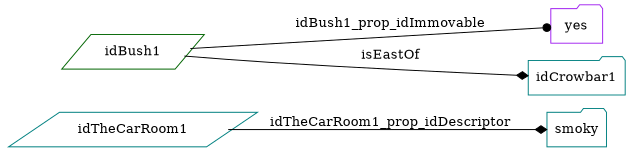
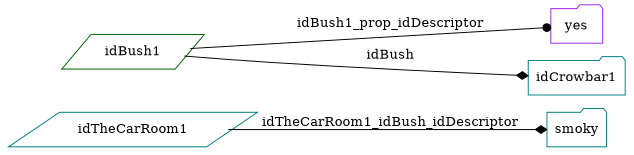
edge "idBush1" -> "yes": label "idBush1_prop_idImmovable" -> "idBush1_prop_idDescriptor"
edge "idBush1" -> "idCrowbar1": label "isEastOf" -> "idBush"
edge "idTheCarRoom1" -> "smoky": label "idTheCarRoom1_prop_idDescriptor" -> "idTheCarRoom1_idBush_idDescriptor"
